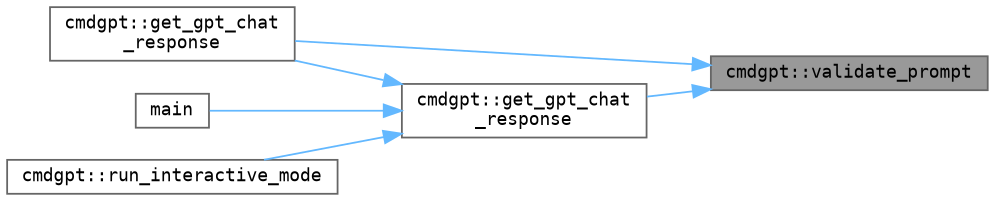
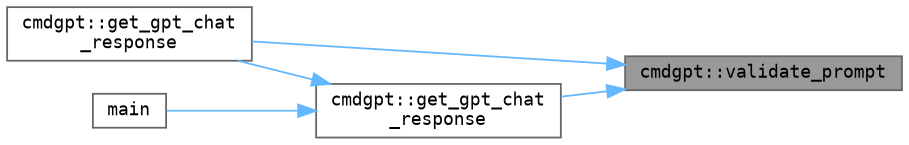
node "cmdgpt::run_interactive_mode": removed
